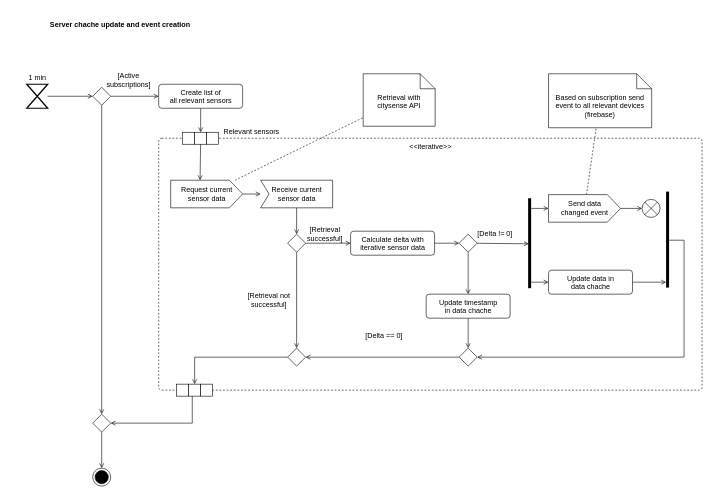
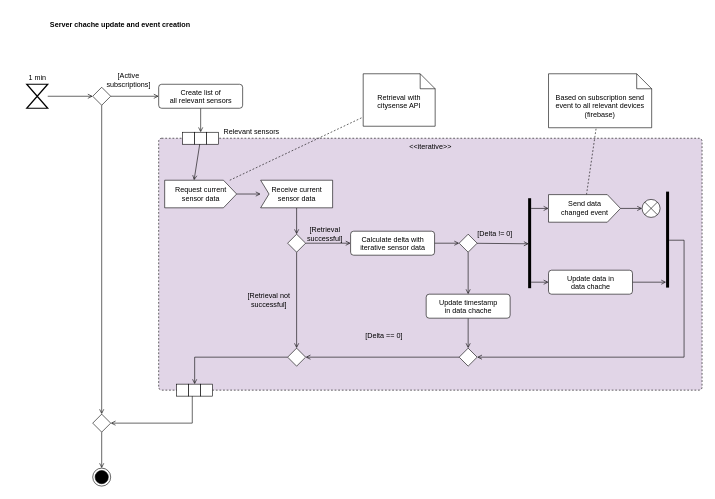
node "Request current sensor data": moved (207, 194) -> (201, 194)
node "<<iterative>>": fillcolor #ffffff -> #e1d5e7
